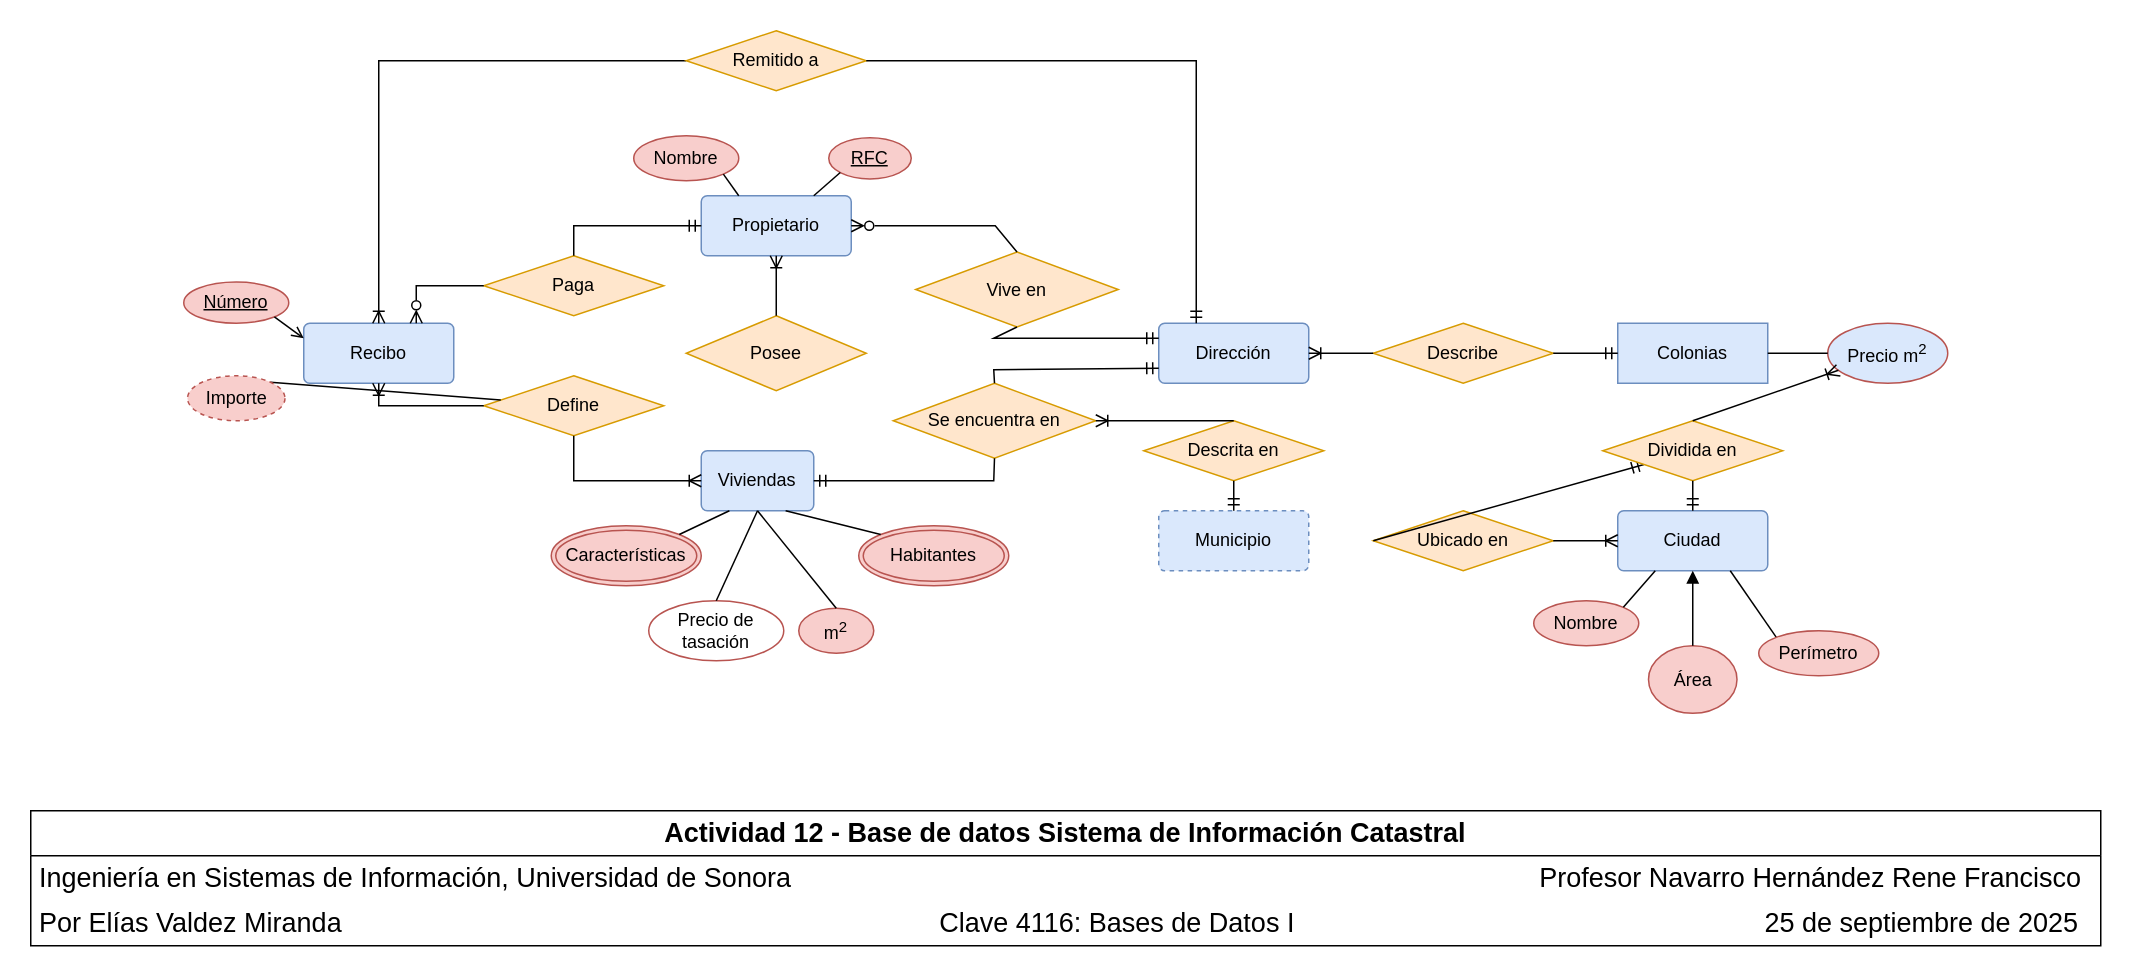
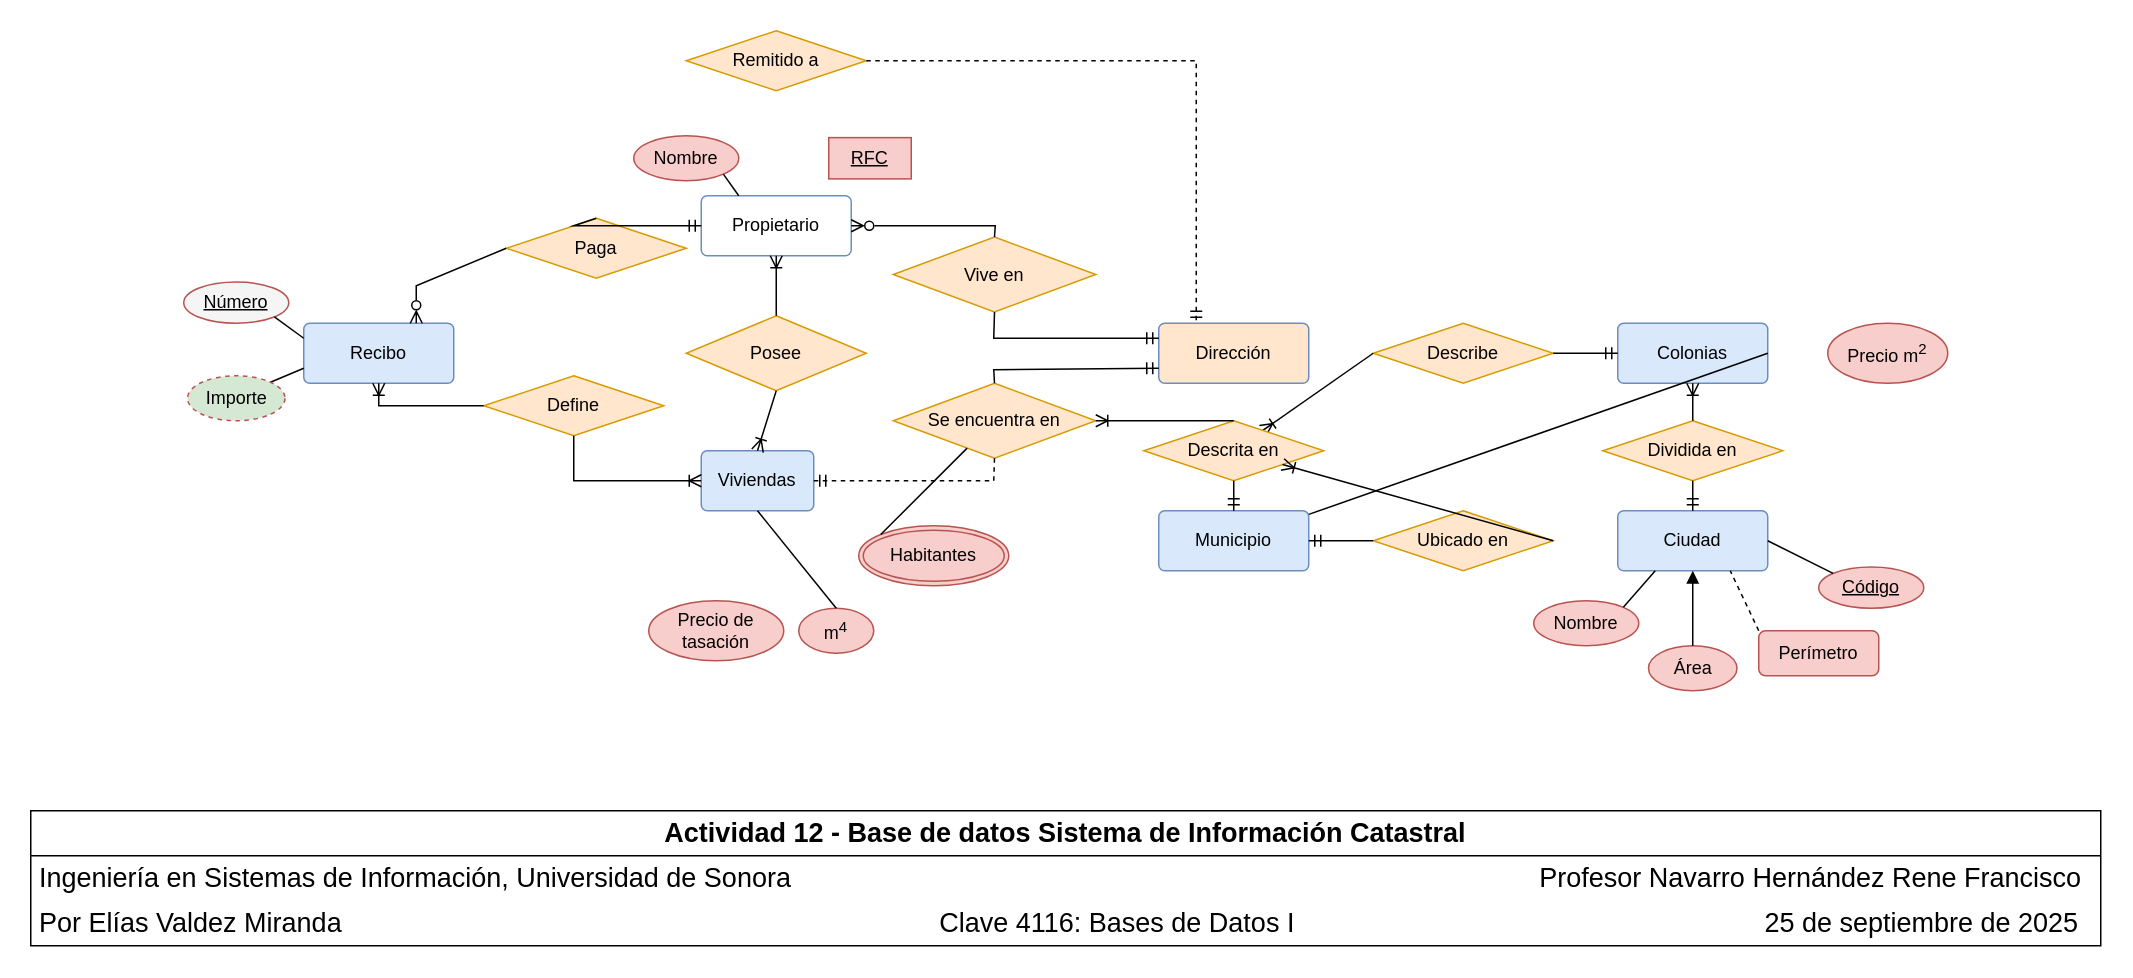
edge "Remitido a" -> "Recibo": removed
edge "Remitido a" -> "Dirección": style solid -> dashed
node "RFC": shape ellipse -> rectangle
edge "RFC" -- "Propietario": removed
node "Propietario": fillcolor #dae8fc -> #ffffff
node "Paga": moved (574, 286) -> (596, 248)
node "Vive en": moved (1017, 290) -> (995, 275)
node "Número": fillcolor #f8cecc -> #f5f5f5
edge "Número" -> "Recibo": arrowhead open -> none
node "Dirección": fillcolor #dae8fc -> #ffe6cc
edge "Describe" -> "Dirección": now "Describe" -> "Descrita en"
node "Colonias": shape rectangle -> rounded rectangle
edge "Colonias" -- "Precio m2": now "Colonias" -- "Municipio"
node "Precio m2": fillcolor #dae8fc -> #f8cecc
edge "Importe" -- "Define": now "Importe" -- "Recibo"
edge "Dividida en" -> "Precio m2": now "Dividida en" -> "Colonias"
node "Importe": fillcolor #f8cecc -> #d5e8d4
edge "Posee" -> "Viviendas": added
edge "Se encuentra en" -> "Viviendas": style solid -> dashed
edge "Ubicado en" -> "Dividida en": now "Ubicado en" -> "Municipio"
edge "Viviendas" -- "Características": removed
edge "Viviendas" -- "Habitantes": now "Se encuentra en" -- "Habitantes"
node "Municipio": style dashed -> solid
edge "Ubicado en" -> "Ciudad": now "Ubicado en" -> "Descrita en"
node "Características": removed
edge "Viviendas" -- "Precio de tasación": removed
edge "Ciudad" -- "Código": added
node "Código": added
edge "Ciudad" -- "Perímetro": style solid -> dashed
node "Precio de tasación": fillcolor #ffffff -> #f8cecc
node "m2": label "m2" -> "m4"
node "Perímetro": shape ellipse -> rounded rectangle
node "Área": size 89x68 -> 89x45
